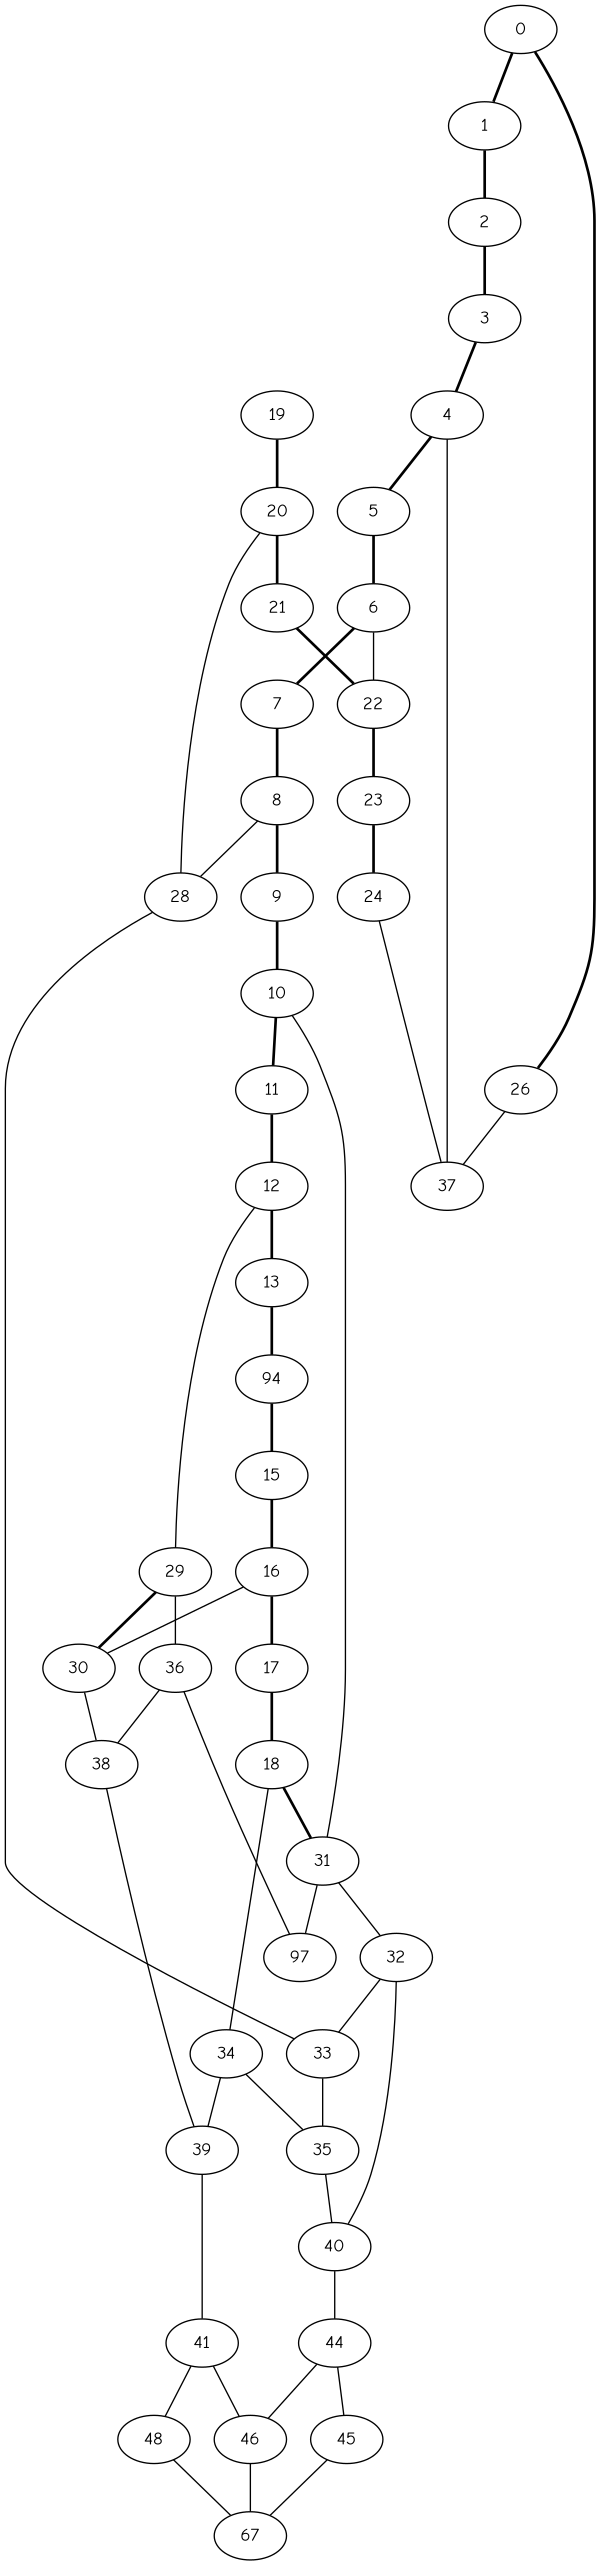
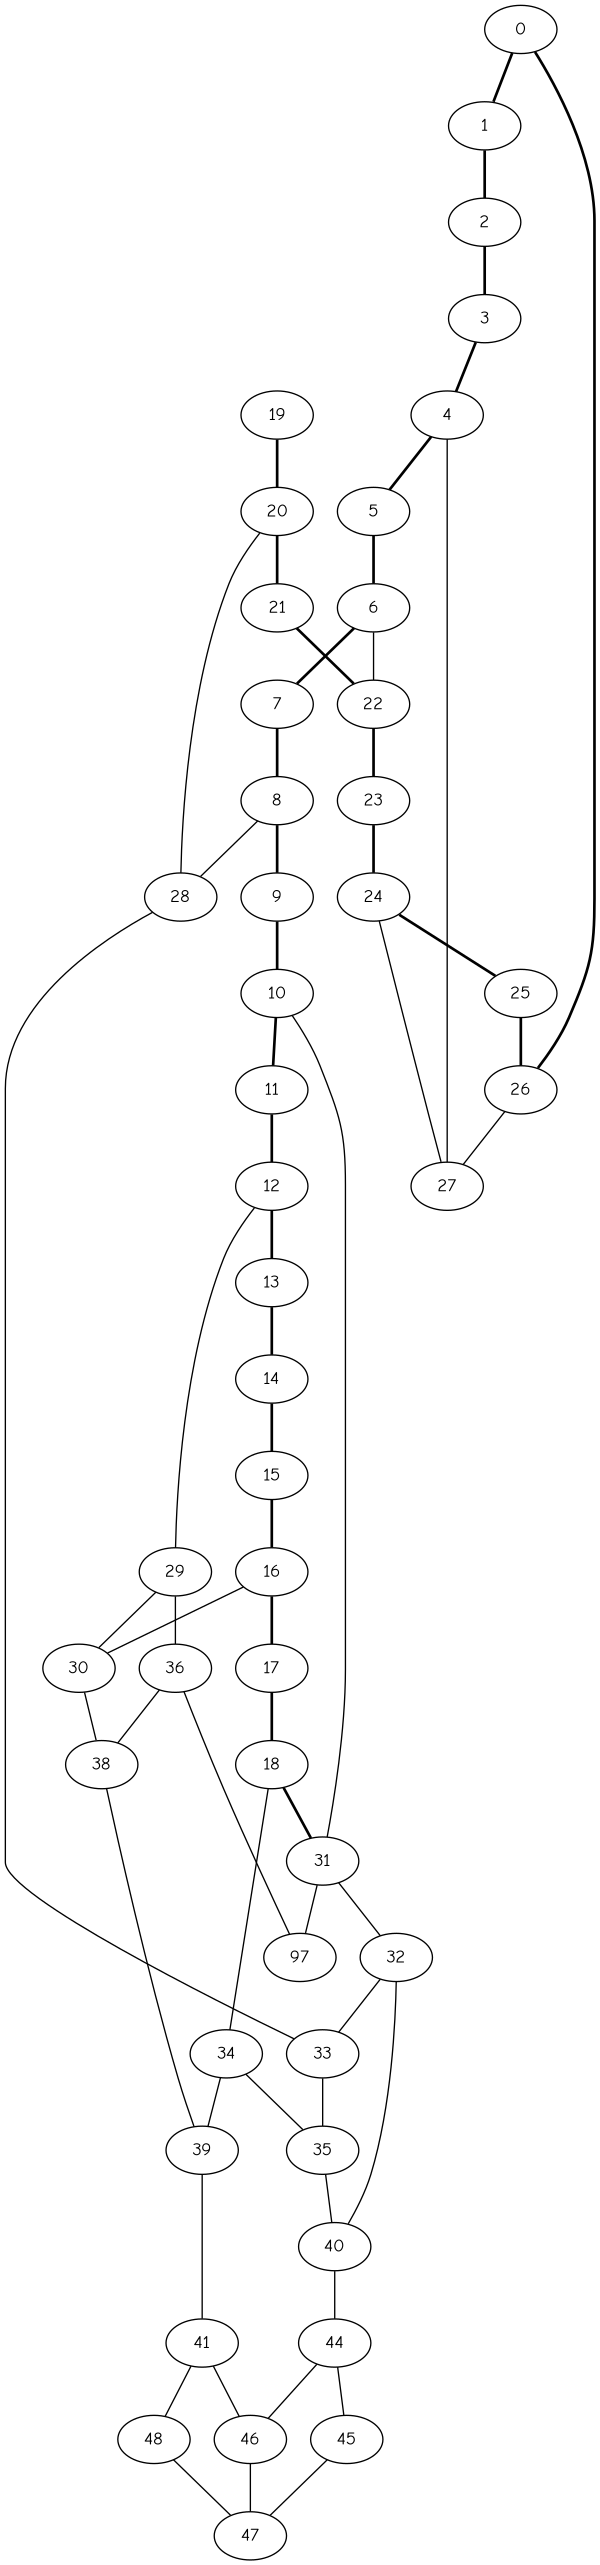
node "25": added
node "37": label "37" -> "27"
node "94": label "94" -> "14"
edge "29" -- "30": style bold -> solid
node "67": label "67" -> "47"
